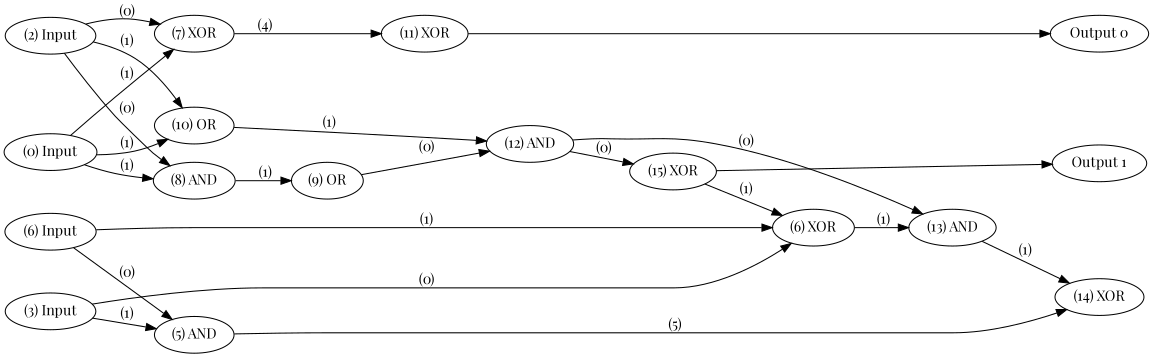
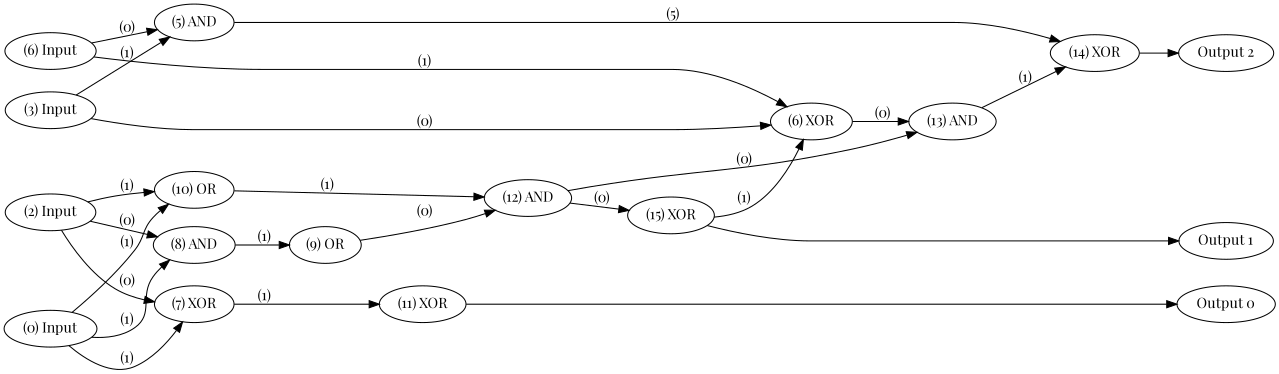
edge "(7) XOR" -> "(11) XOR": label " (4)" -> " (1)"
node "Output 2": added
edge "(6) XOR" -> "(13) AND": label " (1)" -> " (0)"
